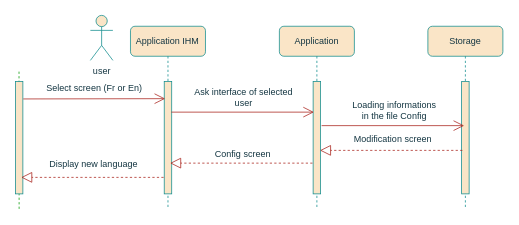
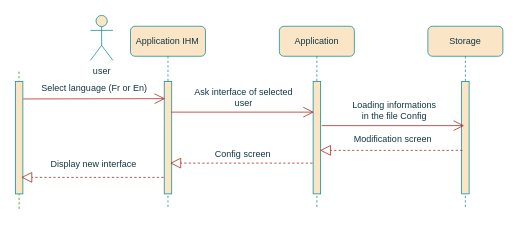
node "Select screen (Fr or En)": label "Select screen (Fr or En)" -> "Select language (Fr or En)"
node "Display new language": label "Display new language" -> "Display new interface"
